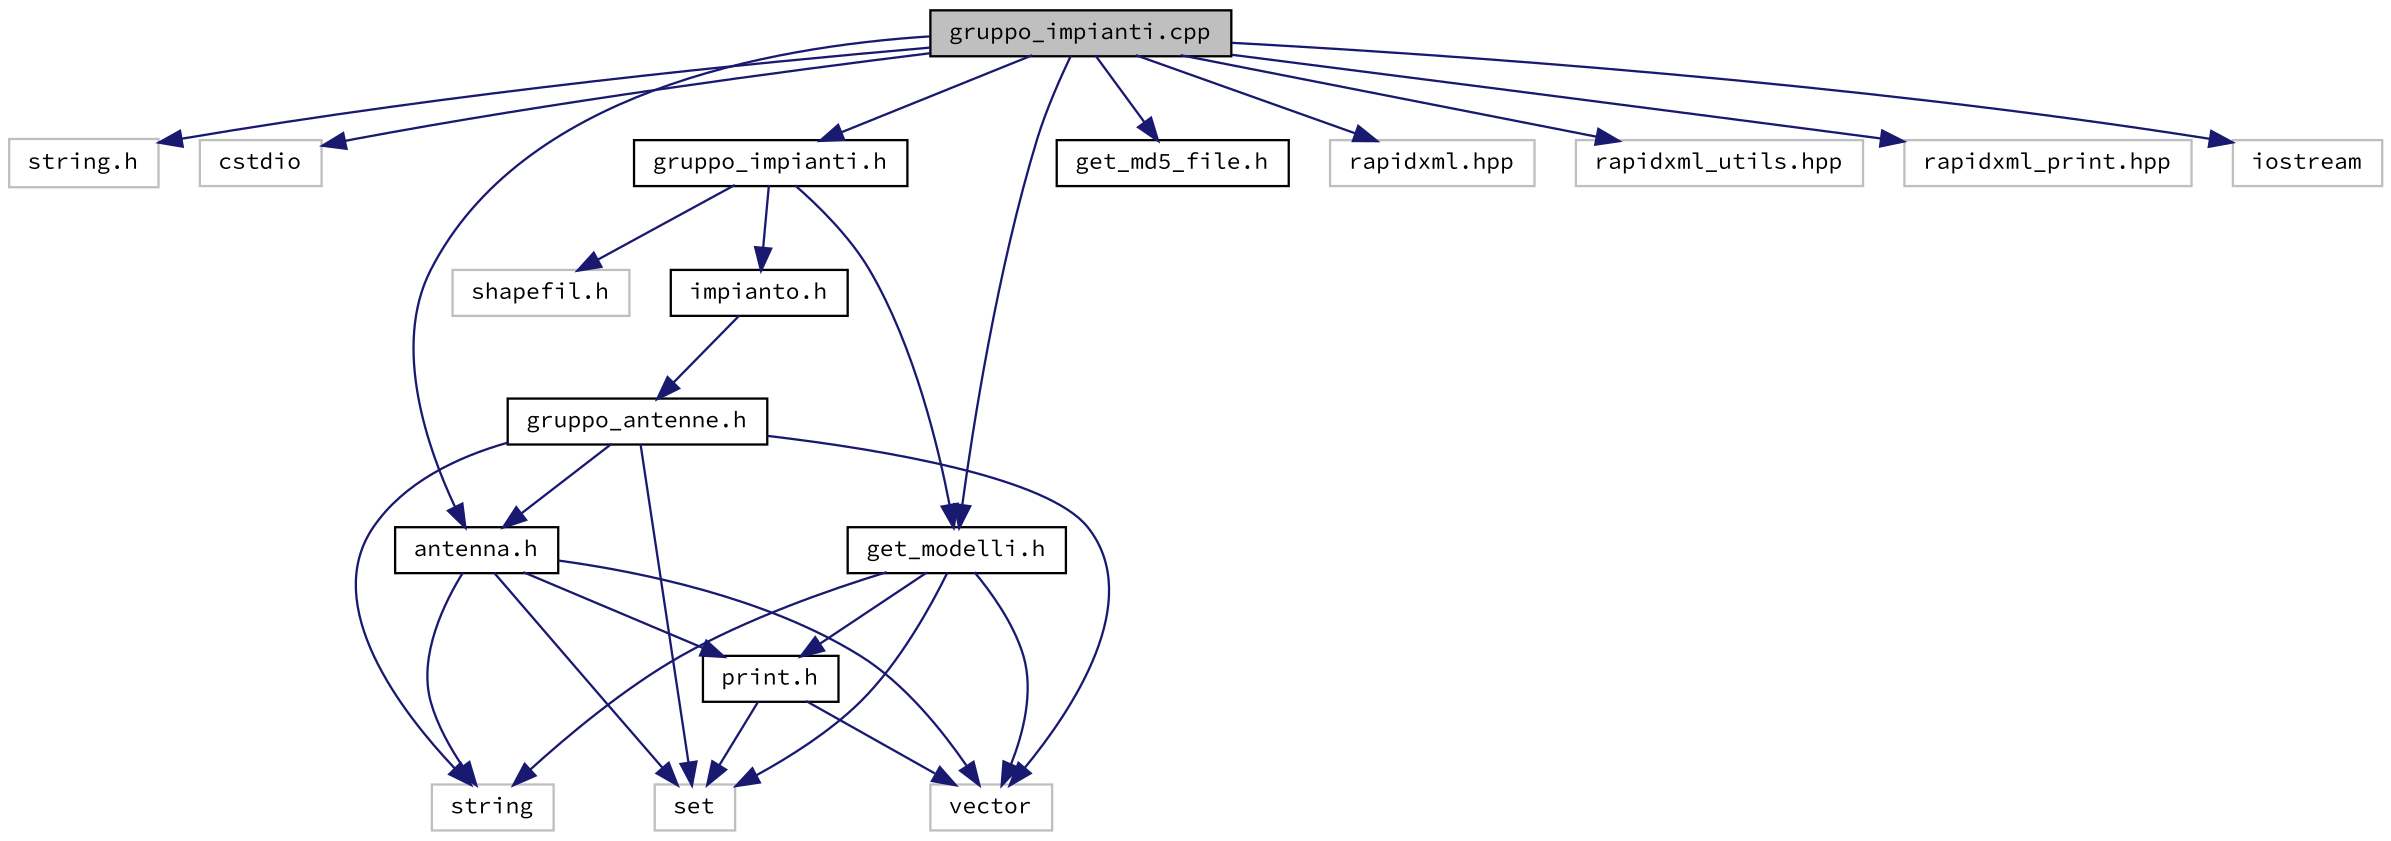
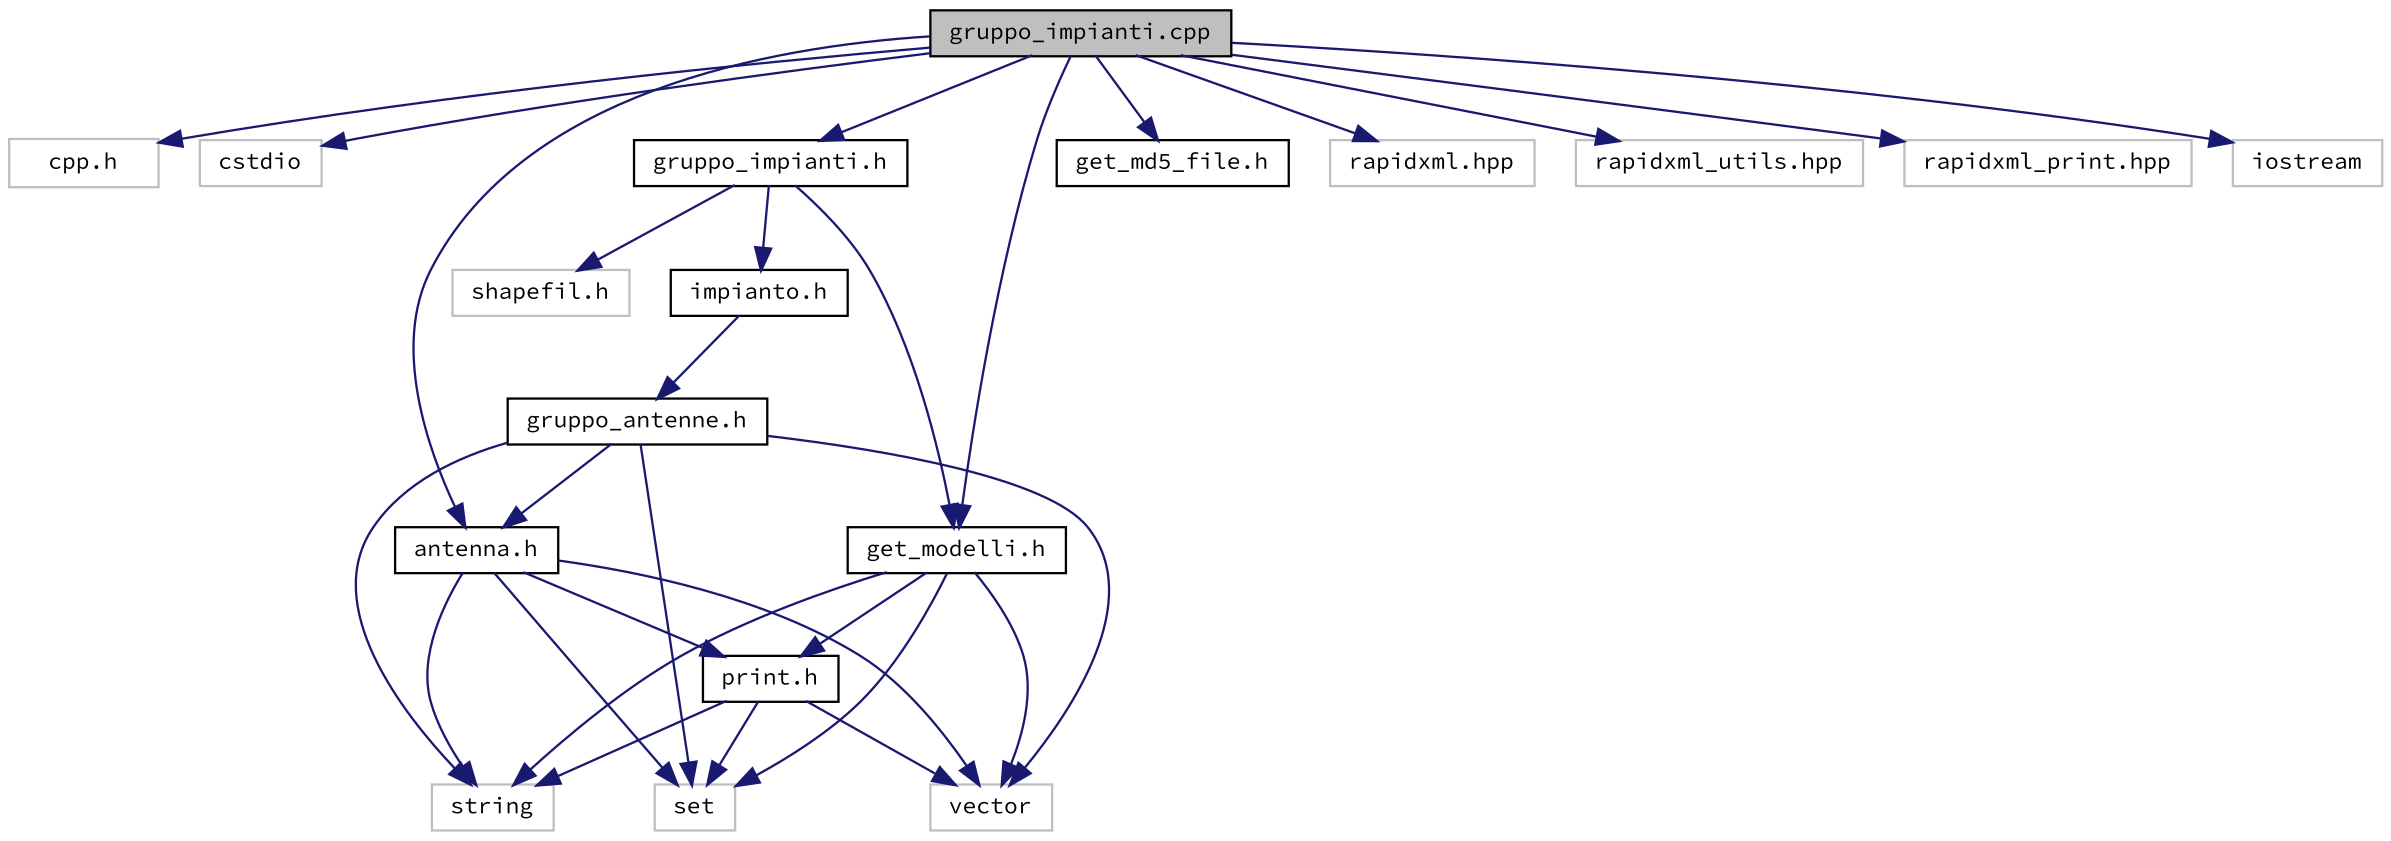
node "string.h": label "string.h" -> "cpp.h"
edge "print.h" -> "string": added
